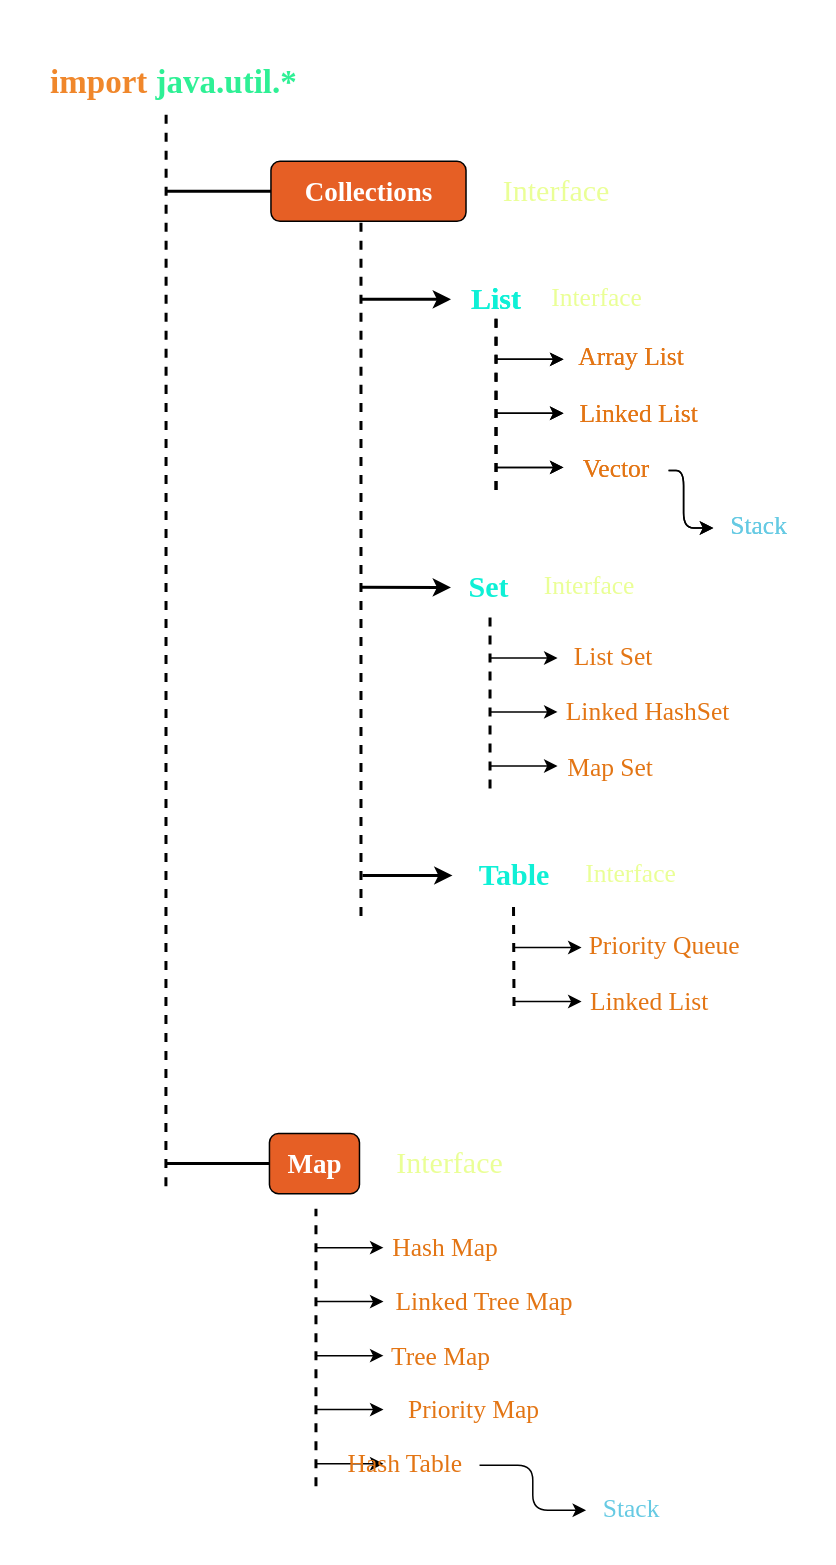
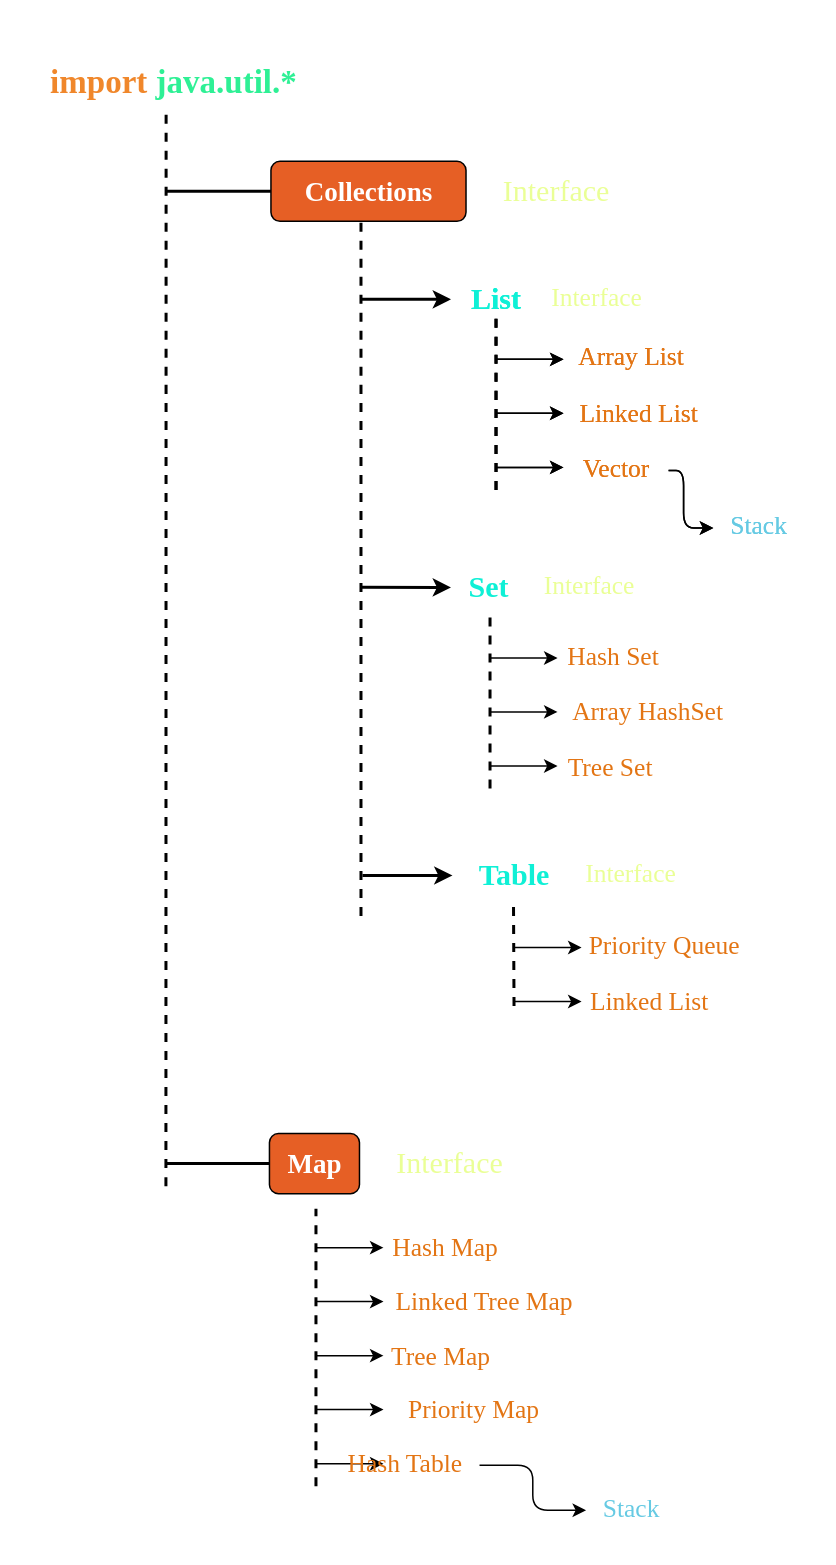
node "List Set": label "List Set" -> "Hash Set"
node "Linked HashSet": label "Linked HashSet" -> "Array HashSet"
node "Map Set": label "Map Set" -> "Tree Set"
